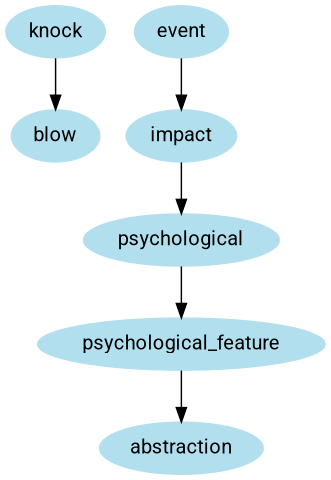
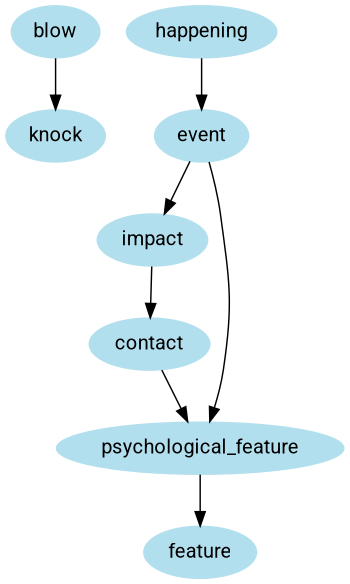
node "happening": added
edge "knock" -> "blow": reversed
node "psychological": label "psychological" -> "contact"
edge "event" -> "psychological_feature": added
node "abstraction": label "abstraction" -> "feature"
